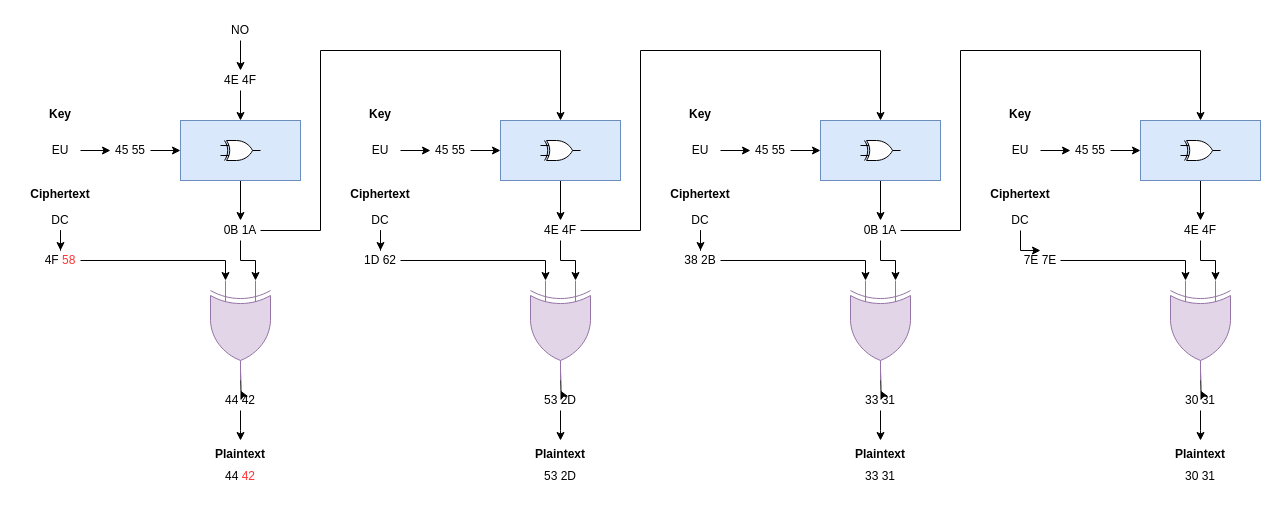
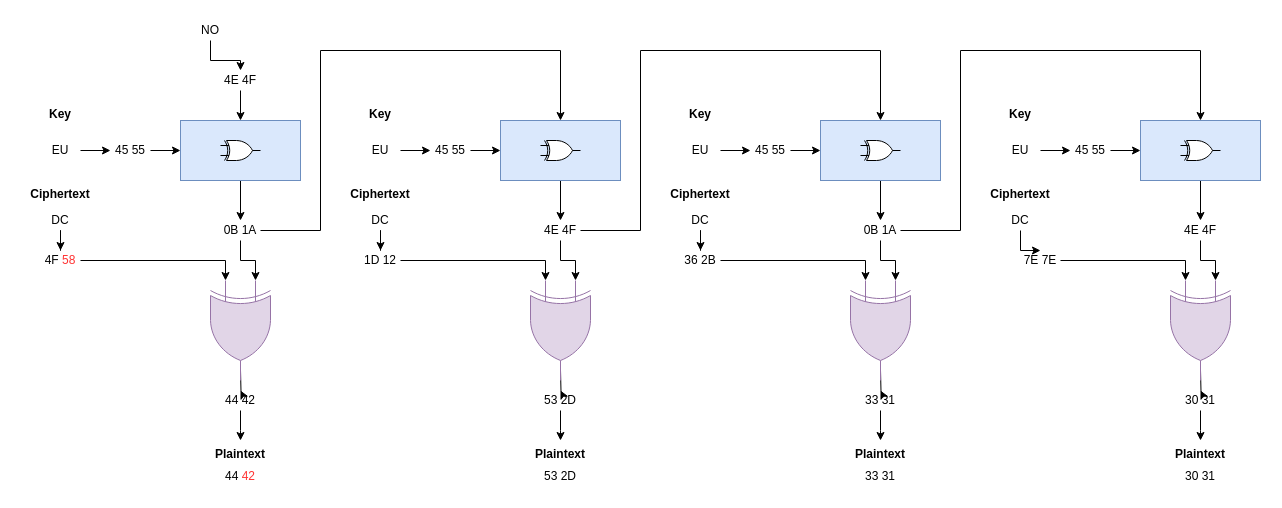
node "NO": moved (241, 31) -> (211, 31)
node "1D 62": label "1D 62" -> "1D 12"
node "38 2B": label "38 2B" -> "36 2B"
